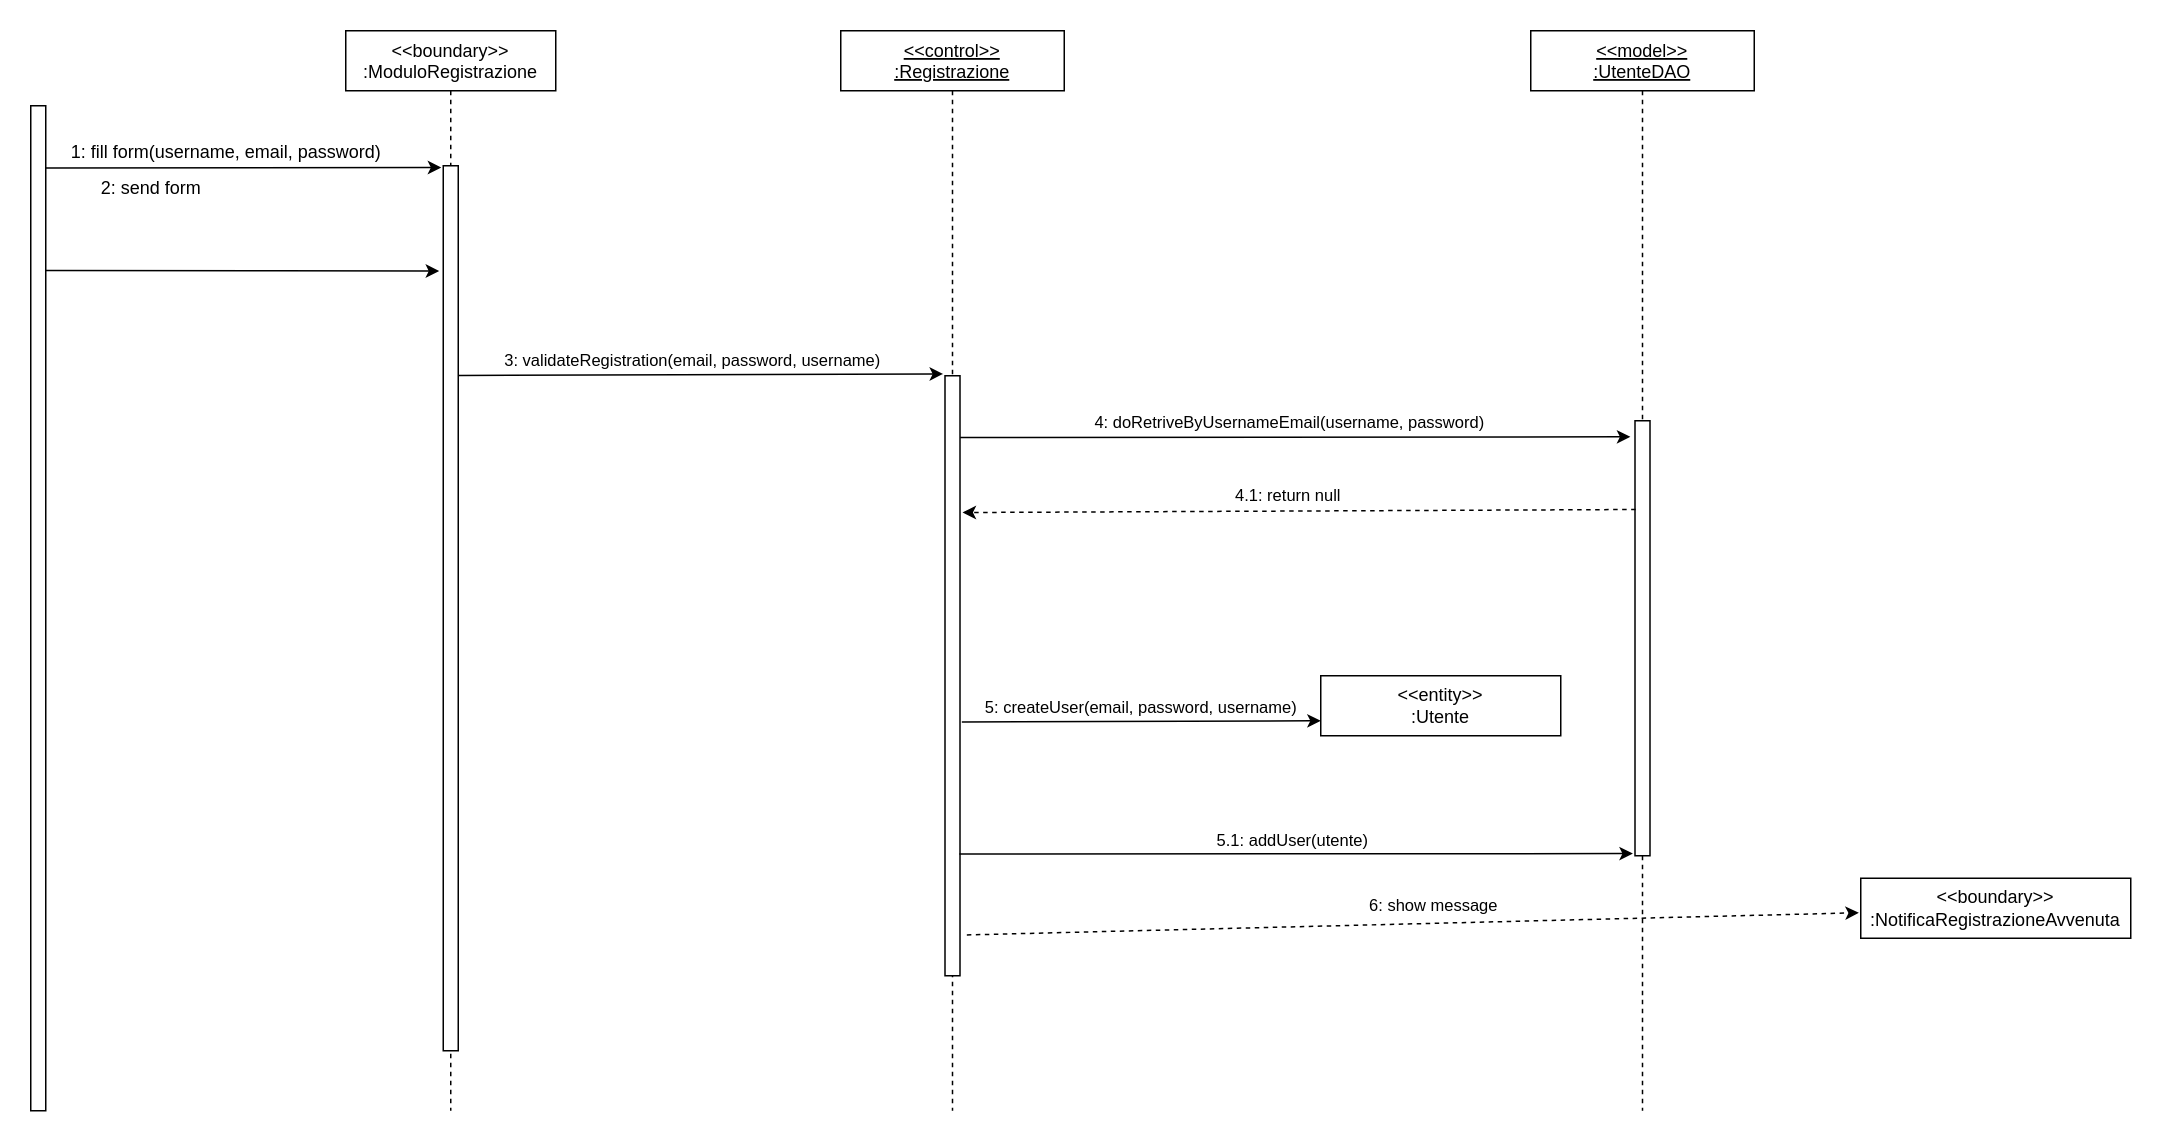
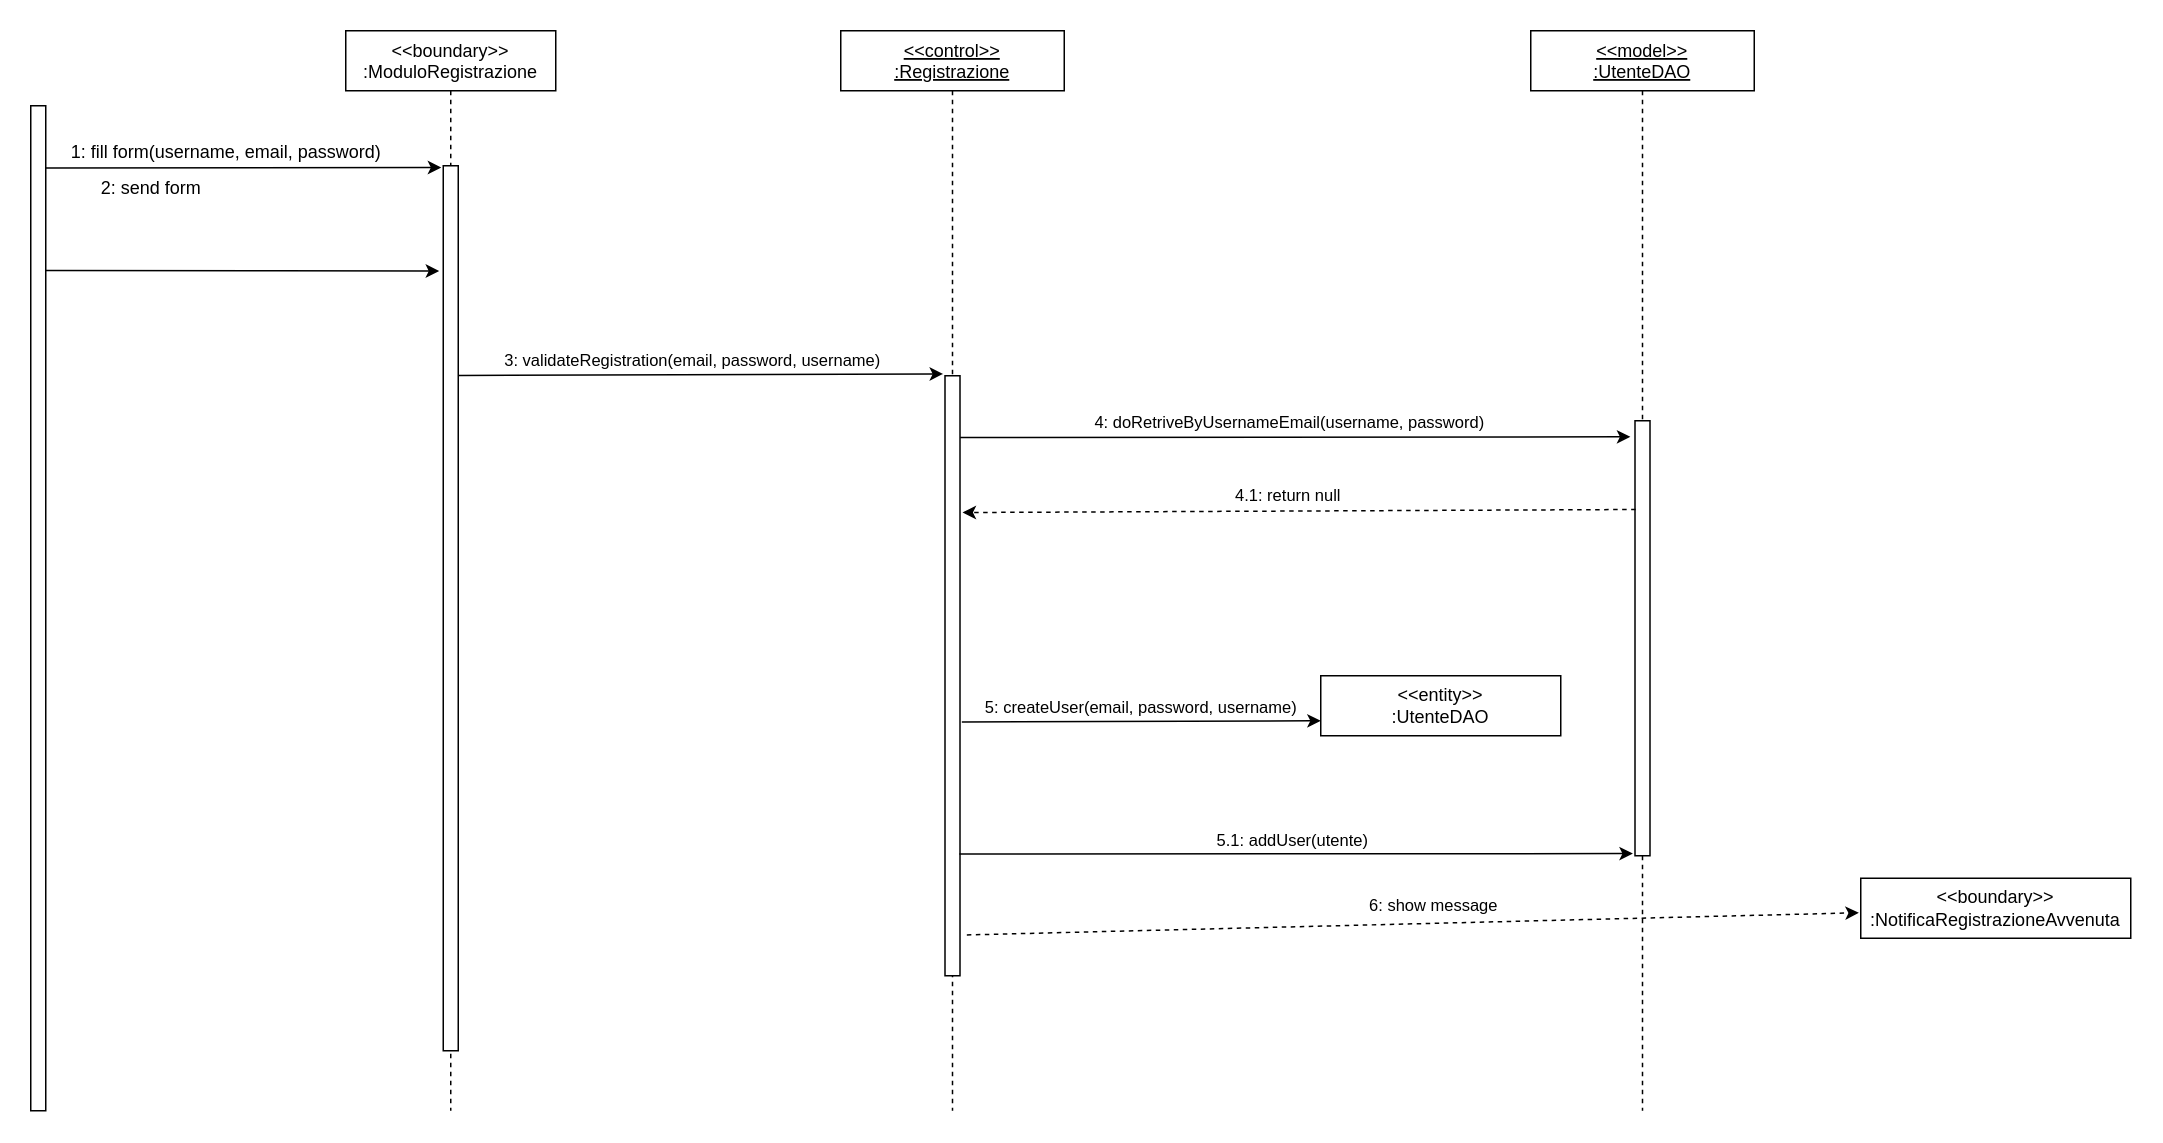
node "<<entity>> :Utente": label "<<entity>> :Utente" -> "<<entity>> :UtenteDAO"
